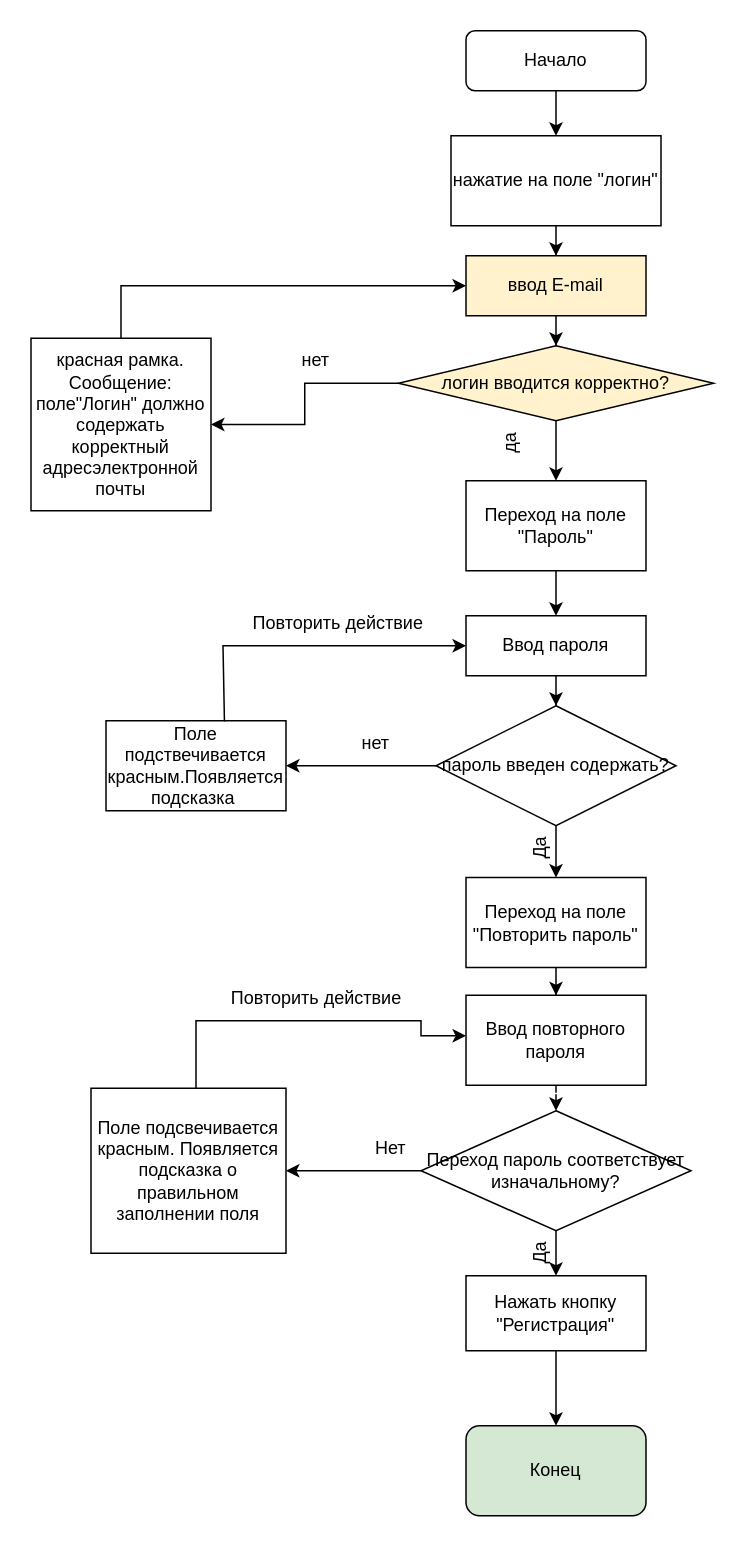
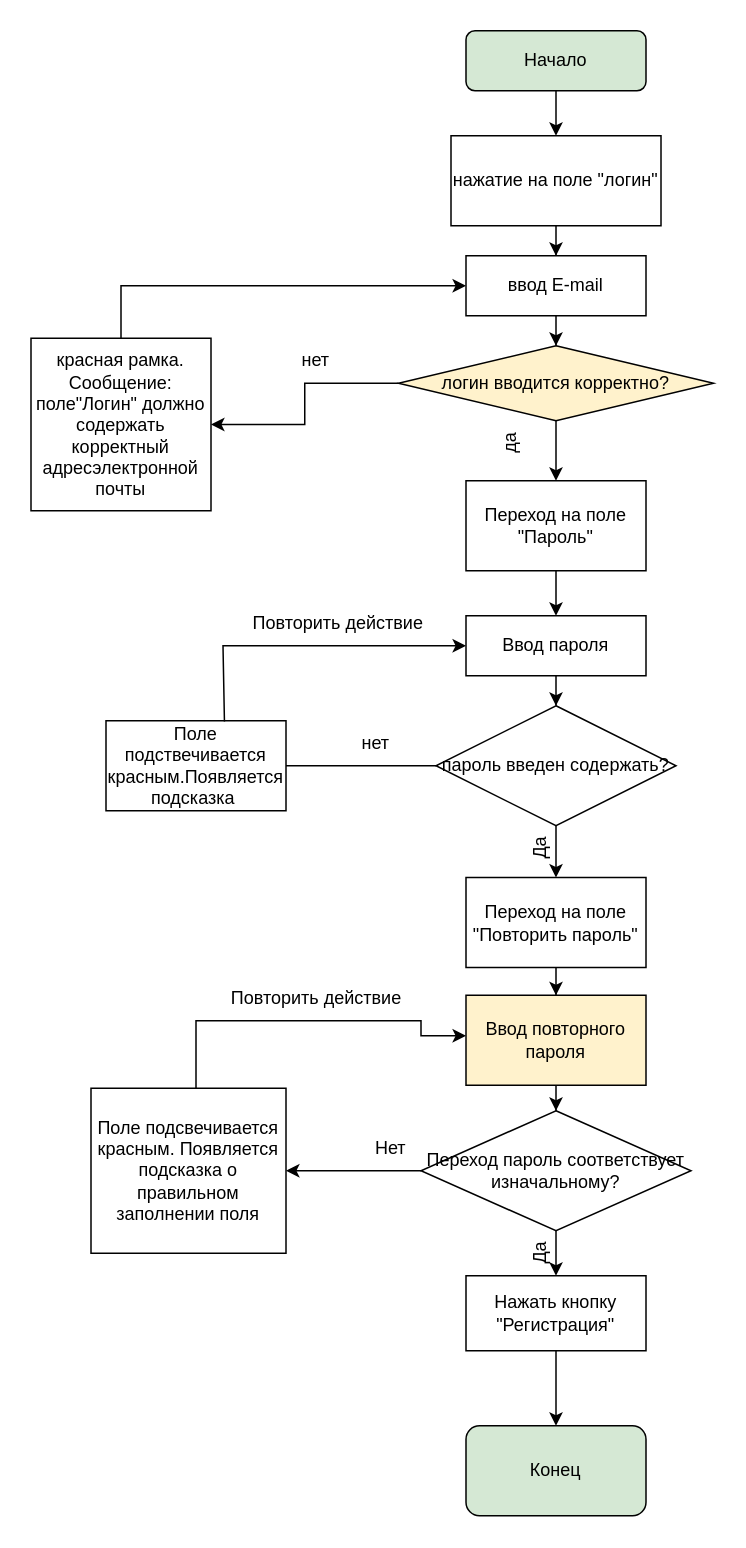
node "Начало": fillcolor #ffffff -> #d5e8d4
node "ввод E-mail": fillcolor #fff2cc -> #ffffff
edge "пароль введен содержать?" -> "Поле подствечивается красным.Появляется подсказка": arrowhead classic -> none
node "Ввод повторного пароля": fillcolor #ffffff -> #fff2cc
edge "Ввод повторного пароля" -> "Переход пароль соответствует изначальному?": style dashed -> solid
